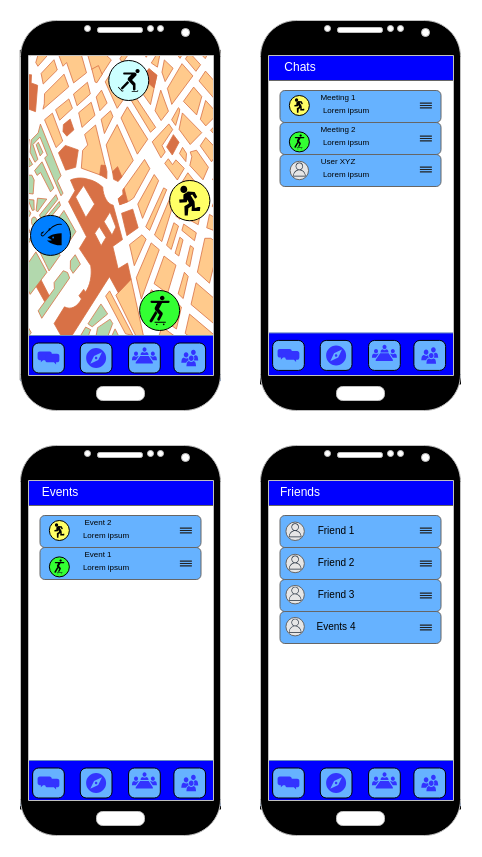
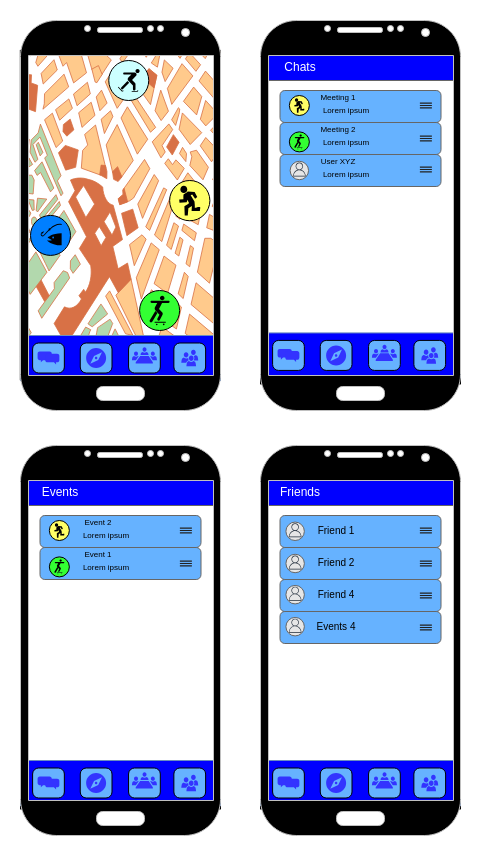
node "Friend 3": label "Friend 3" -> "Friend 4"
